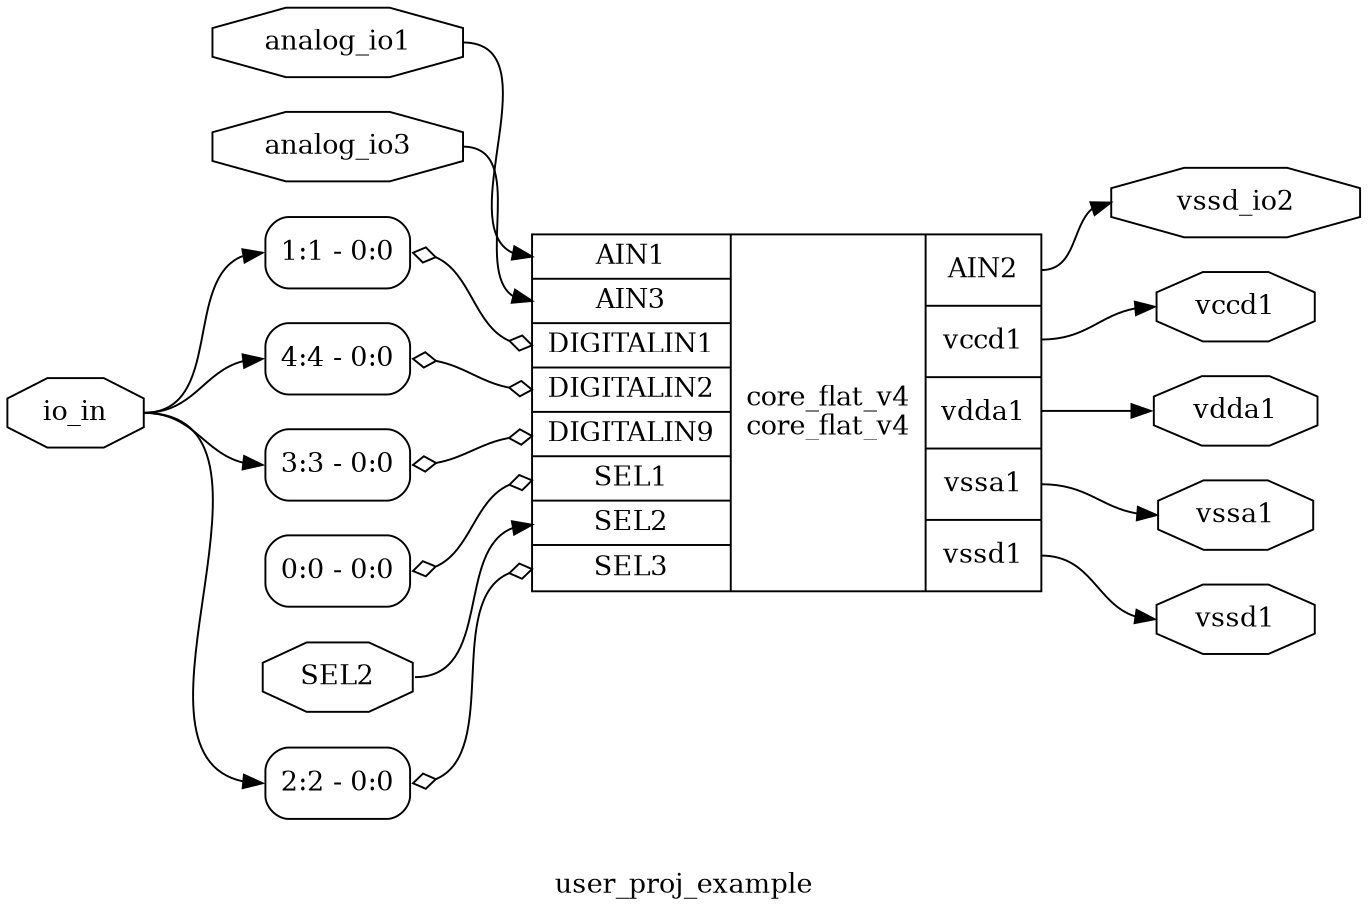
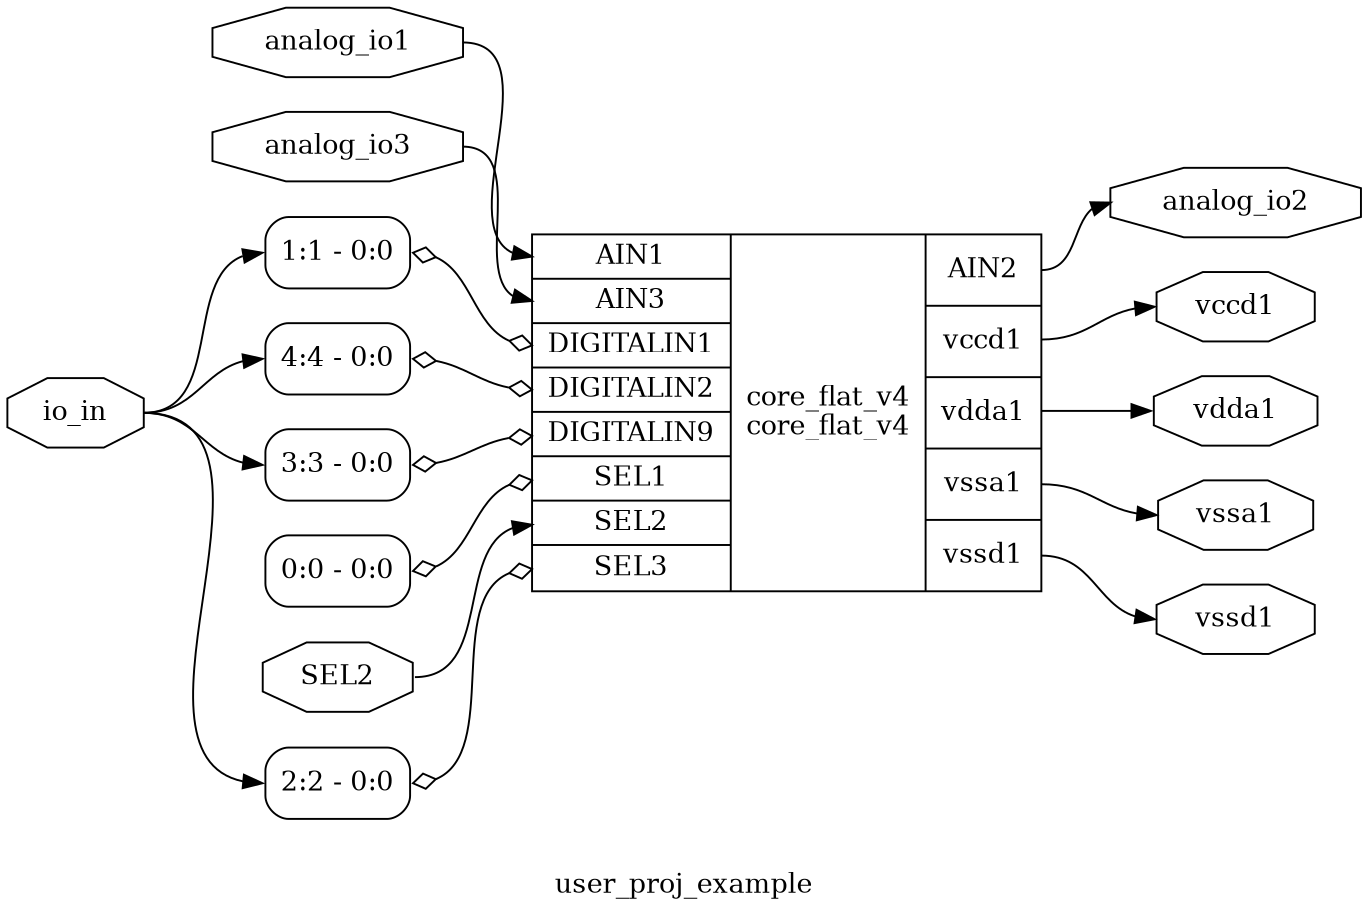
node "vssd_io2": label "vssd_io2" -> "analog_io2"
